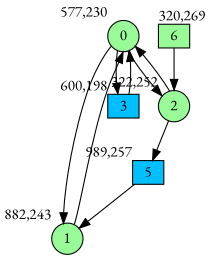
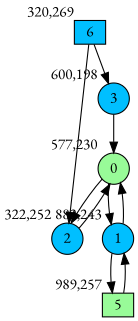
node "6 320,269": fillcolor palegreen -> deepskyblue
edge "0 577,230" -> "3 600,198": now "6 320,269" -> "3 600,198"
node "3 600,198": shape box -> circle
node "2 322,252": fillcolor palegreen -> deepskyblue
edge "2 322,252" -> "5 989,257": now "1 882,243" -> "5 989,257"
node "5 989,257": fillcolor deepskyblue -> palegreen
node "1 882,243": fillcolor palegreen -> deepskyblue
